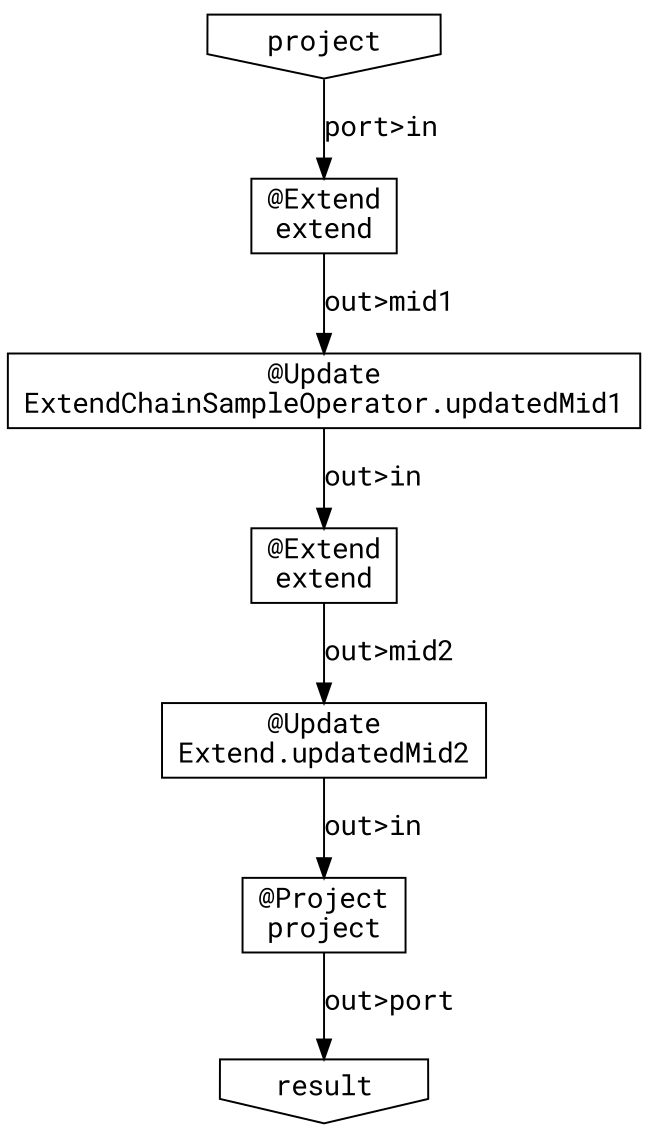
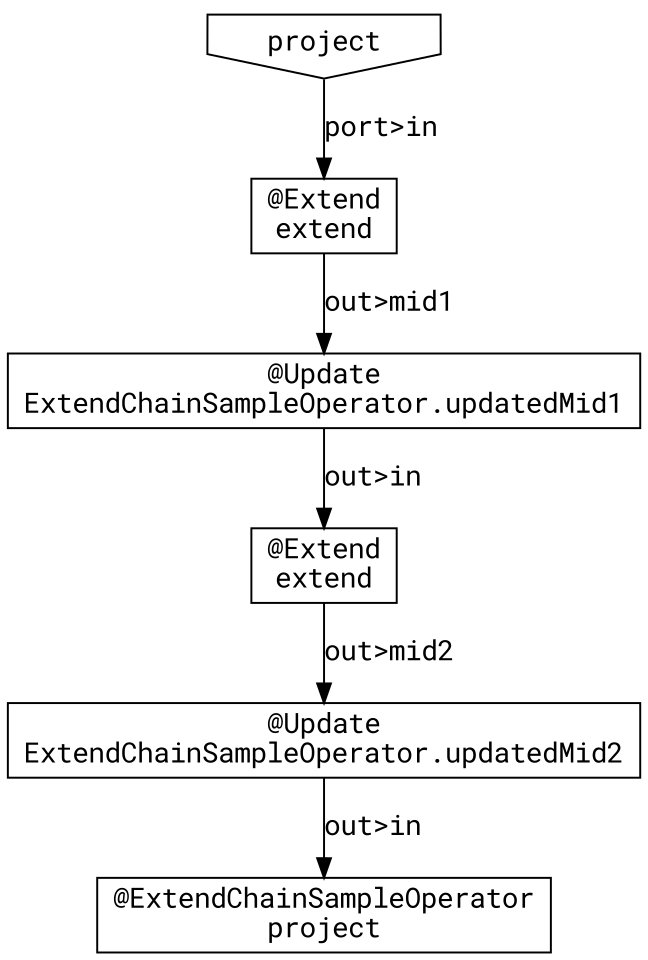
node "@Update Extend.updatedMid2": label "@Update Extend.updatedMid2" -> "@Update ExtendChainSampleOperator.updatedMid2"
node "@Project project": label "@Project project" -> "@ExtendChainSampleOperator project"
node "result": removed
